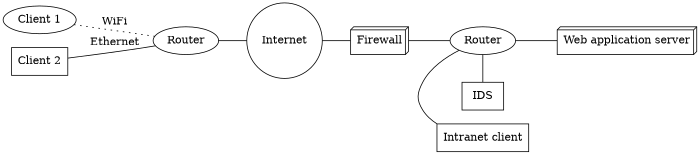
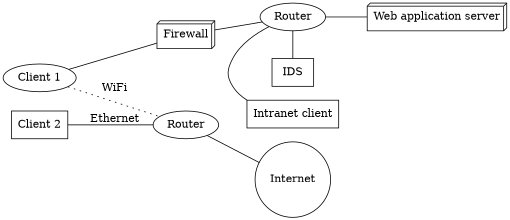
edge "Internet" -- "Firewall": now "Client 1" -- "Firewall"
